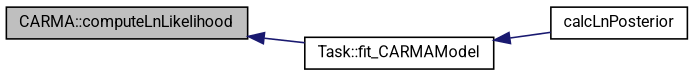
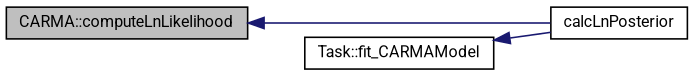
edge "Task::fit_CARMAModel" -> "CARMA::computeLnLikelihood": now "calcLnPosterior" -> "CARMA::computeLnLikelihood"
